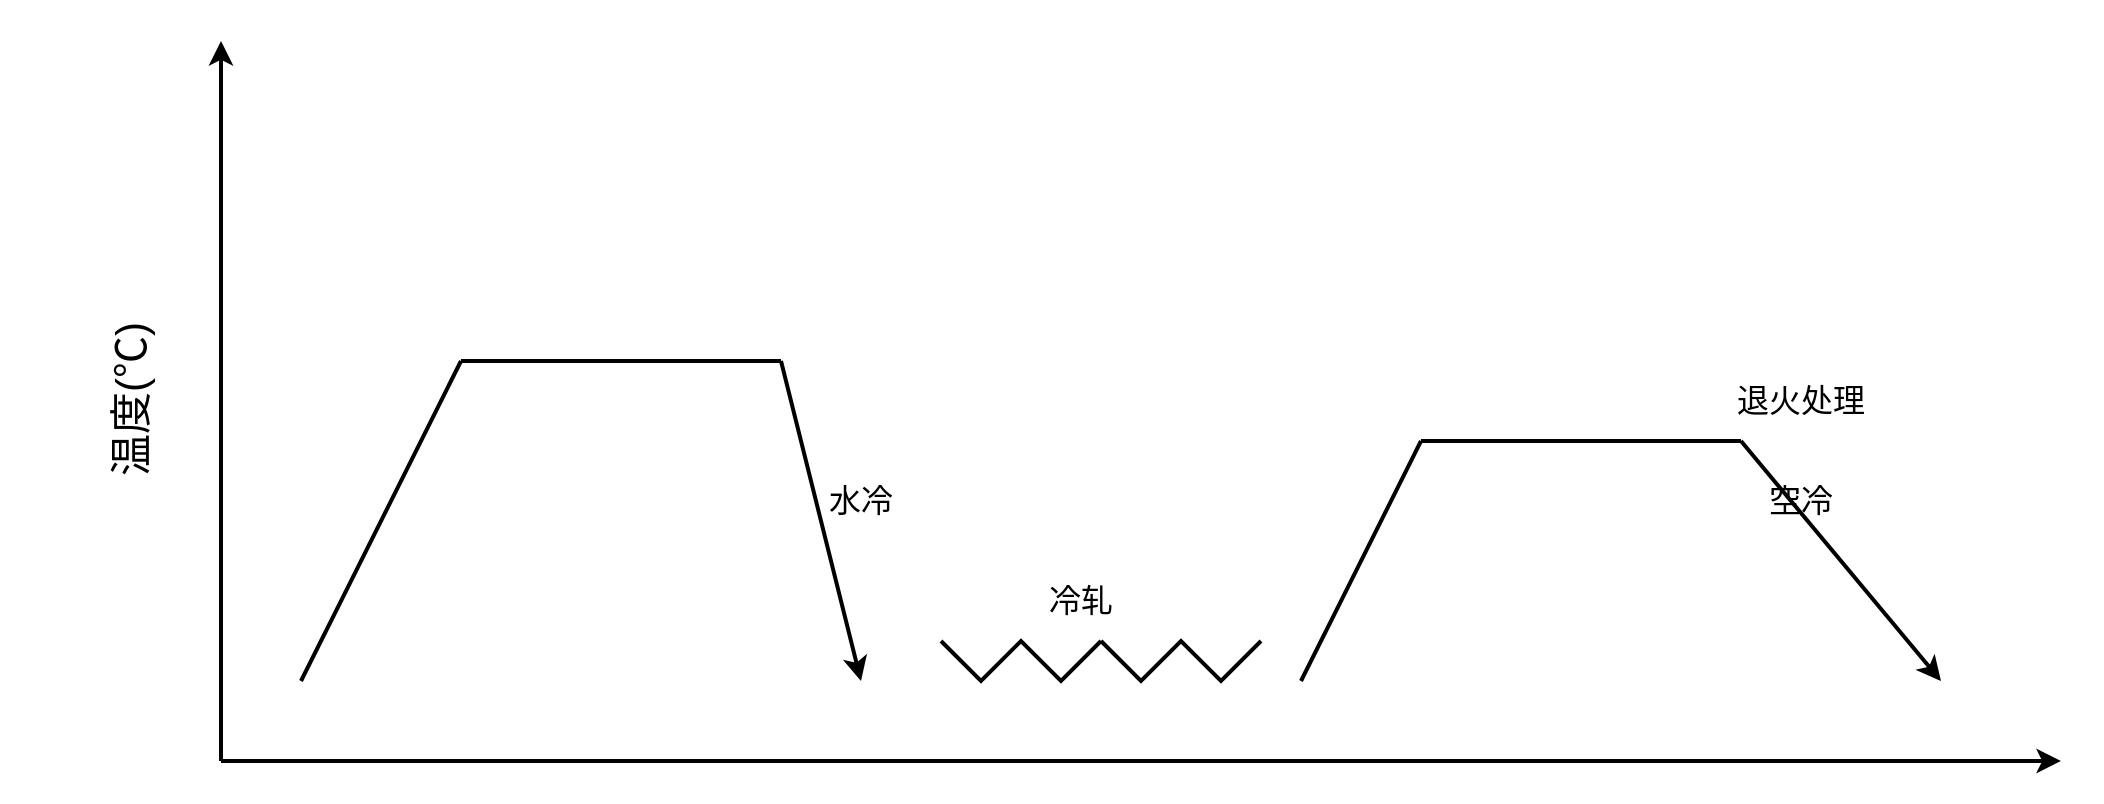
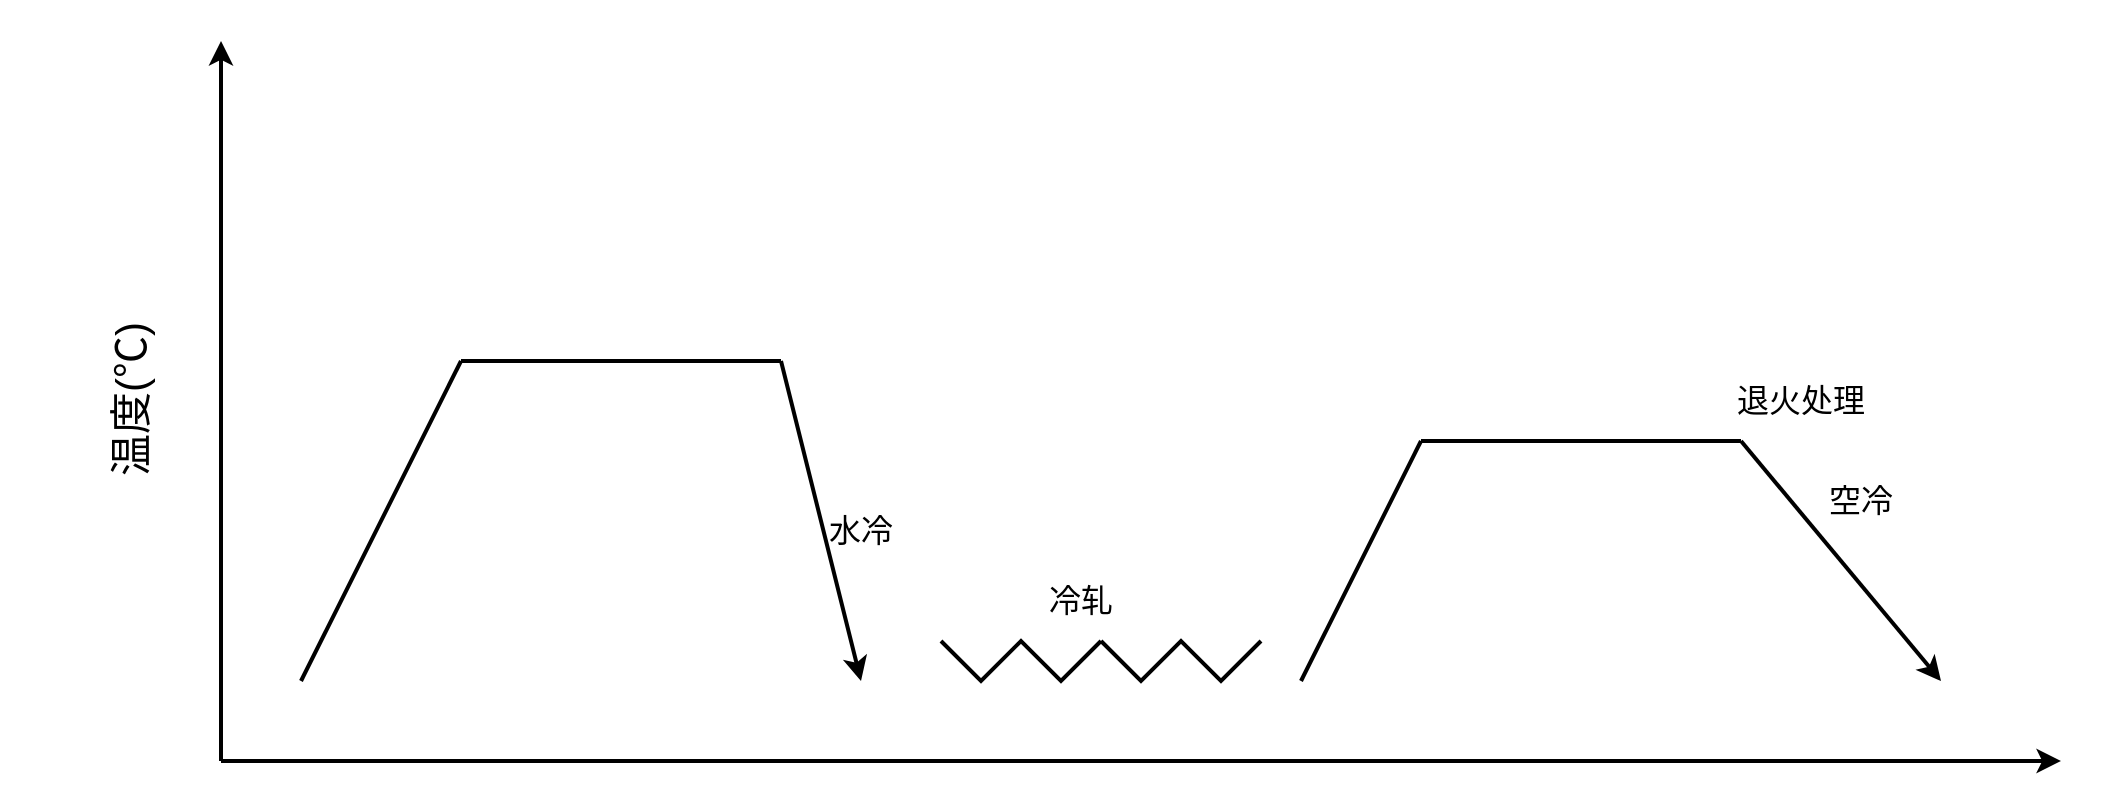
node "水冷": moved (861, 501) -> (861, 531)
node "空冷": moved (1801, 501) -> (1861, 501)
